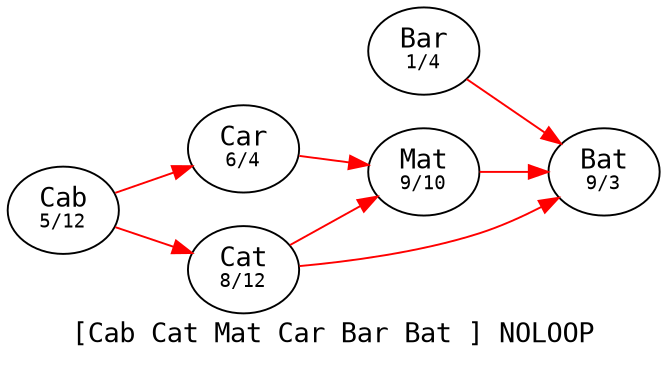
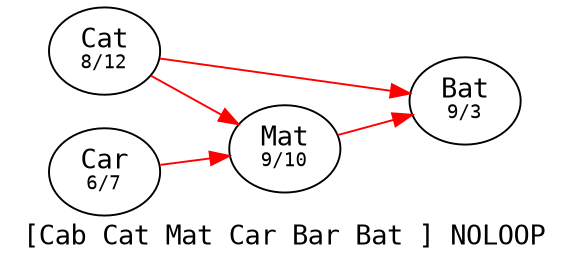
node "Bar": removed
node "Car": text "6/4" -> "6/7"
node "Cab": removed
